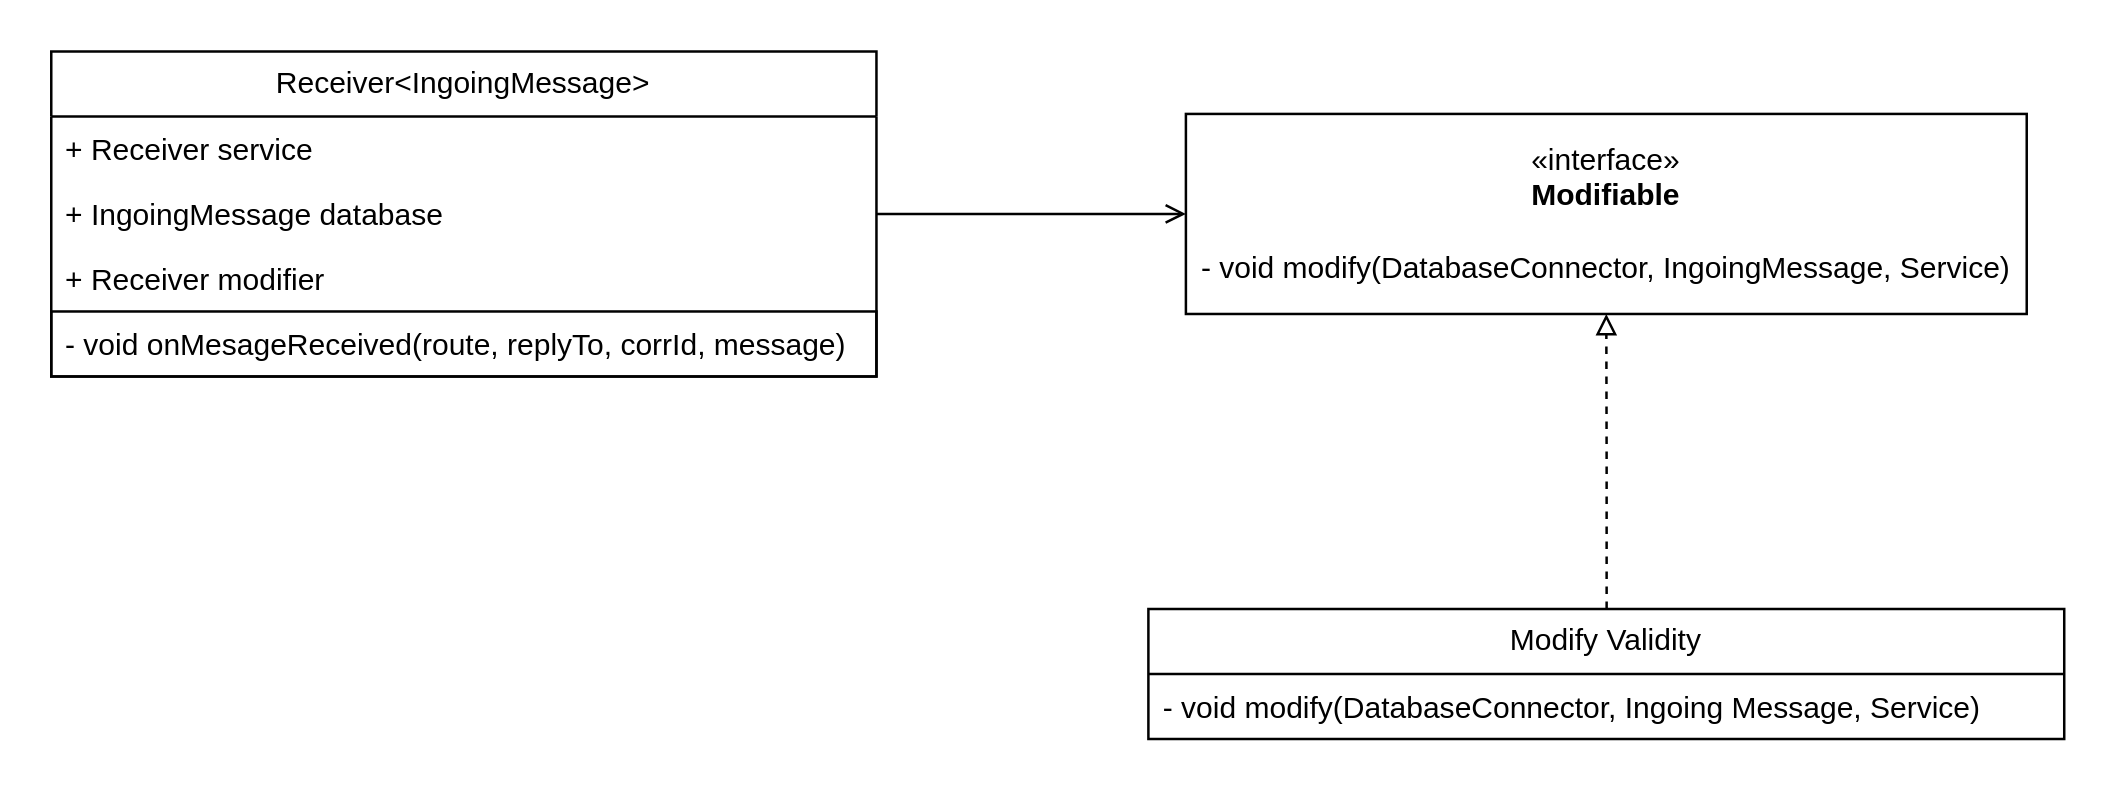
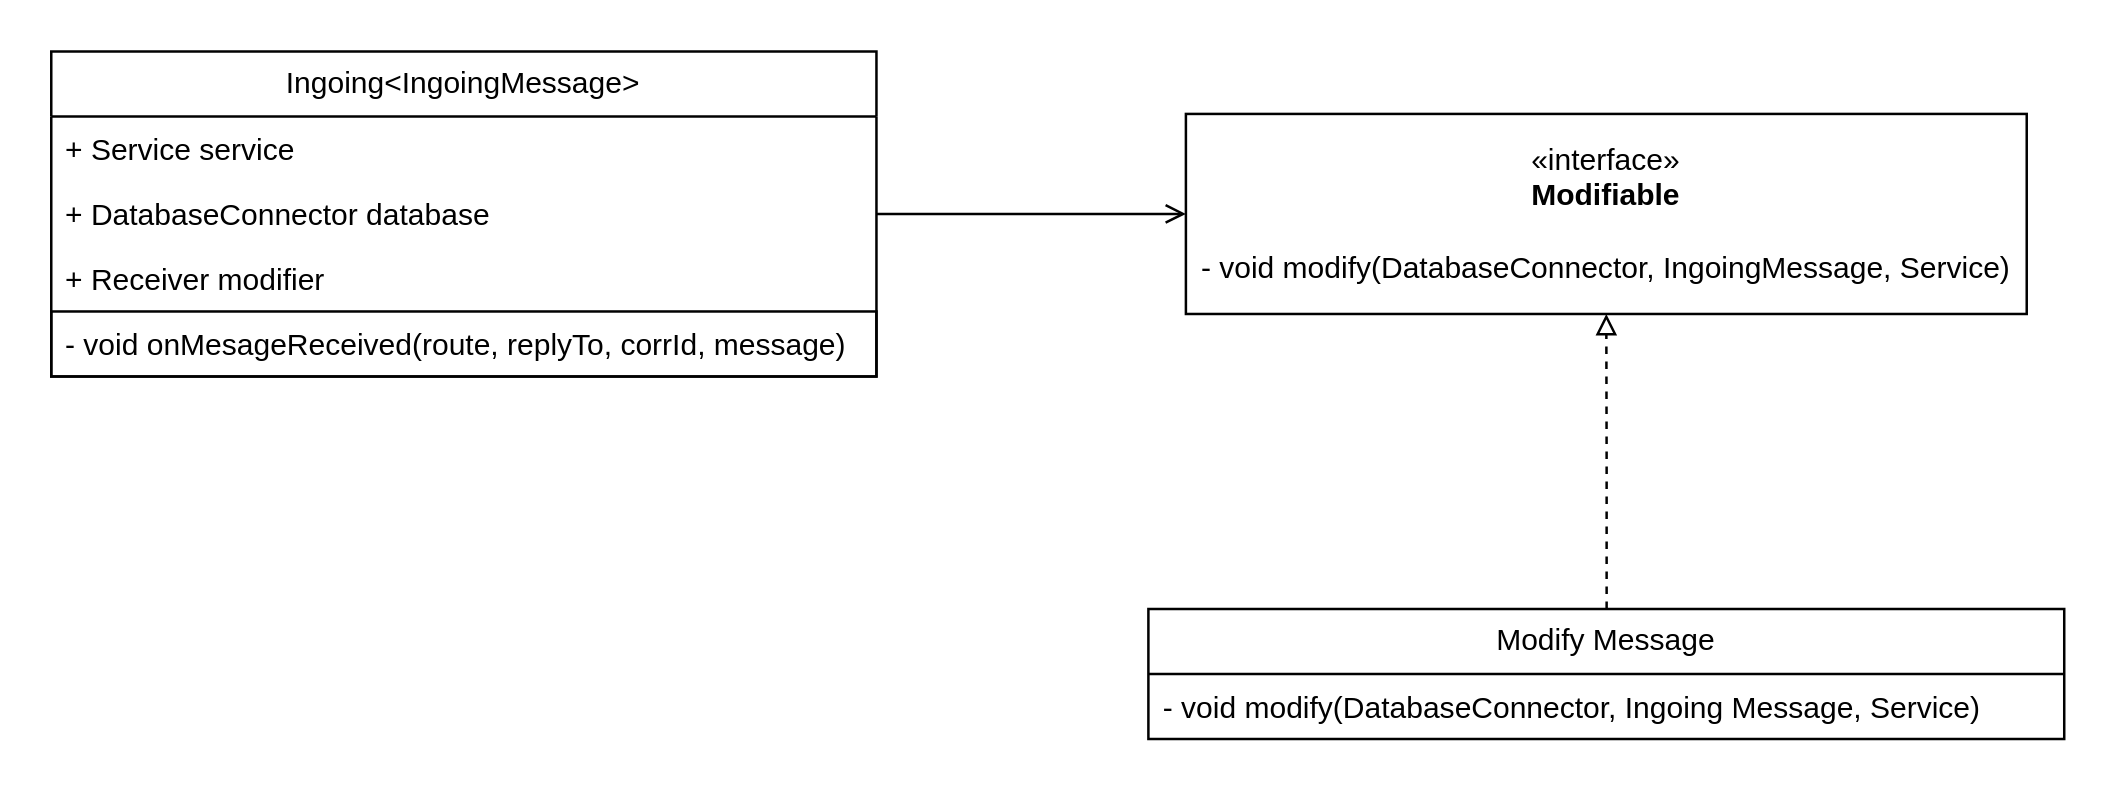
node "Receiver<IngoingMessage>": label "Receiver<IngoingMessage>" -> "Ingoing<IngoingMessage>"
node "+ Receiver service": label "+ Receiver service" -> "+ Service service"
node "+ IngoingMessage database": label "+ IngoingMessage database" -> "+ DatabaseConnector database"
node "Modify Validity": label "Modify Validity" -> "Modify Message"
